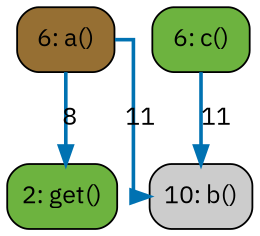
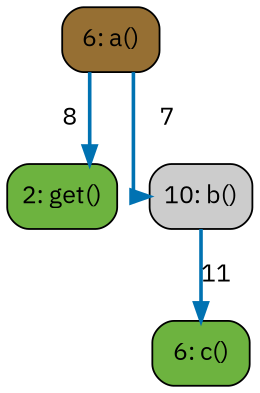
edge "6: c()" -> "10: b()": reversed
edge "6: a()" -> "10: b()": label "11" -> "7"
